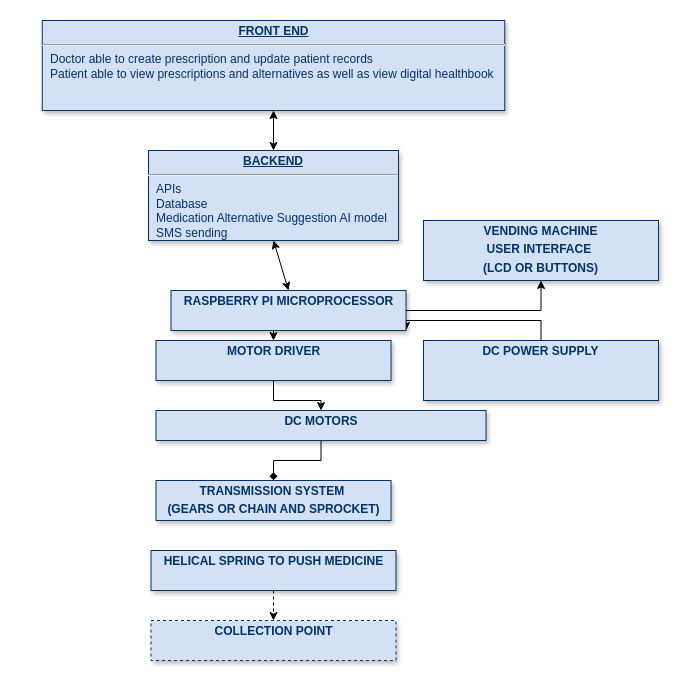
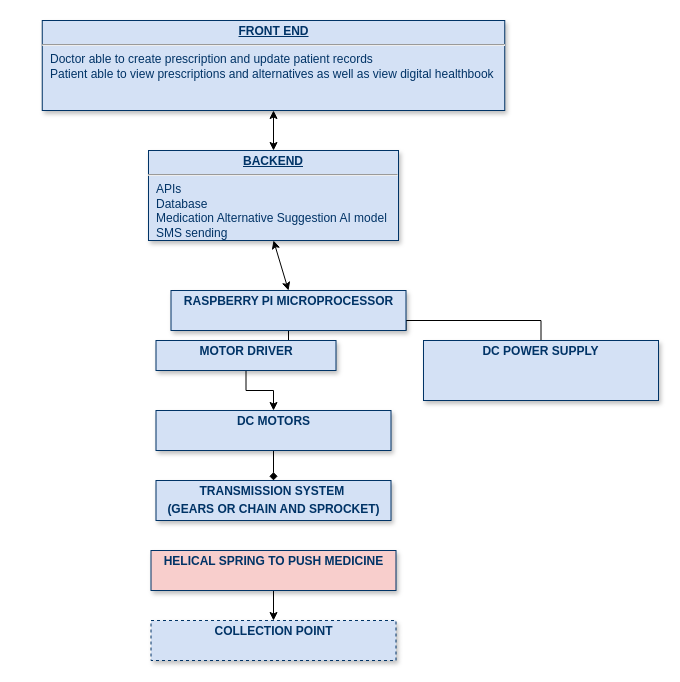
node "VENDING MACHINE USER INTERFACE (LCD OR BUTTONS)": removed
edge "RASPBERRY PI MICROPROCESSOR" -> "VENDING MACHINE USER INTERFACE (LCD OR BUTTONS)": removed
edge "DC POWER SUPPLY" -> "RASPBERRY PI MICROPROCESSOR": arrowhead classic -> none
node "MOTOR DRIVER": size 235x40 -> 180x30
node "DC MOTORS": size 330x30 -> 235x40
node "HELICAL SPRING TO PUSH MEDICINE": fillcolor #d4e1f5 -> #f8cecc
edge "HELICAL SPRING TO PUSH MEDICINE" -> "COLLECTION POINT": style dashed -> solid
